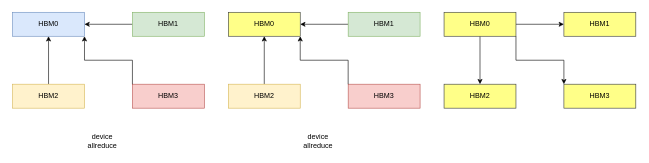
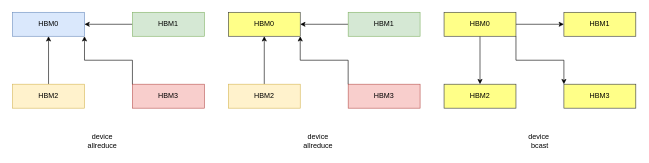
node "device bcast": added
